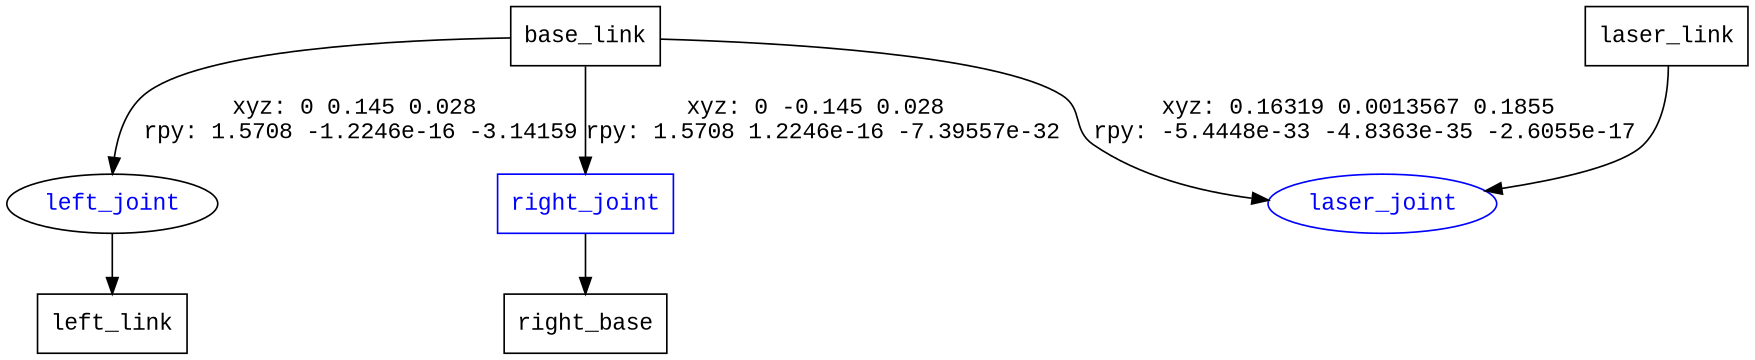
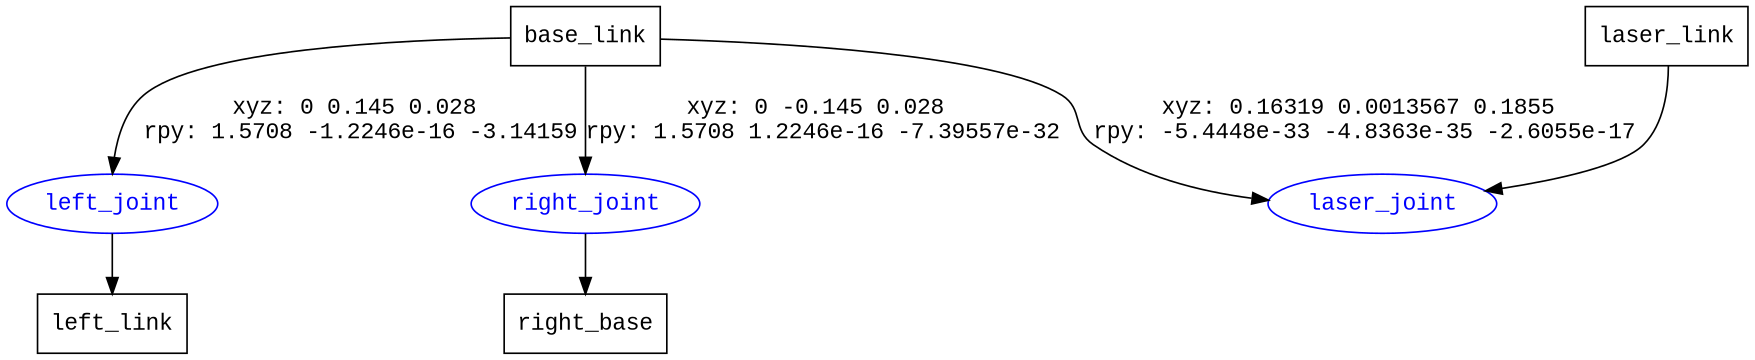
node "left_joint": color black -> blue
node "right_joint": shape box -> ellipse
